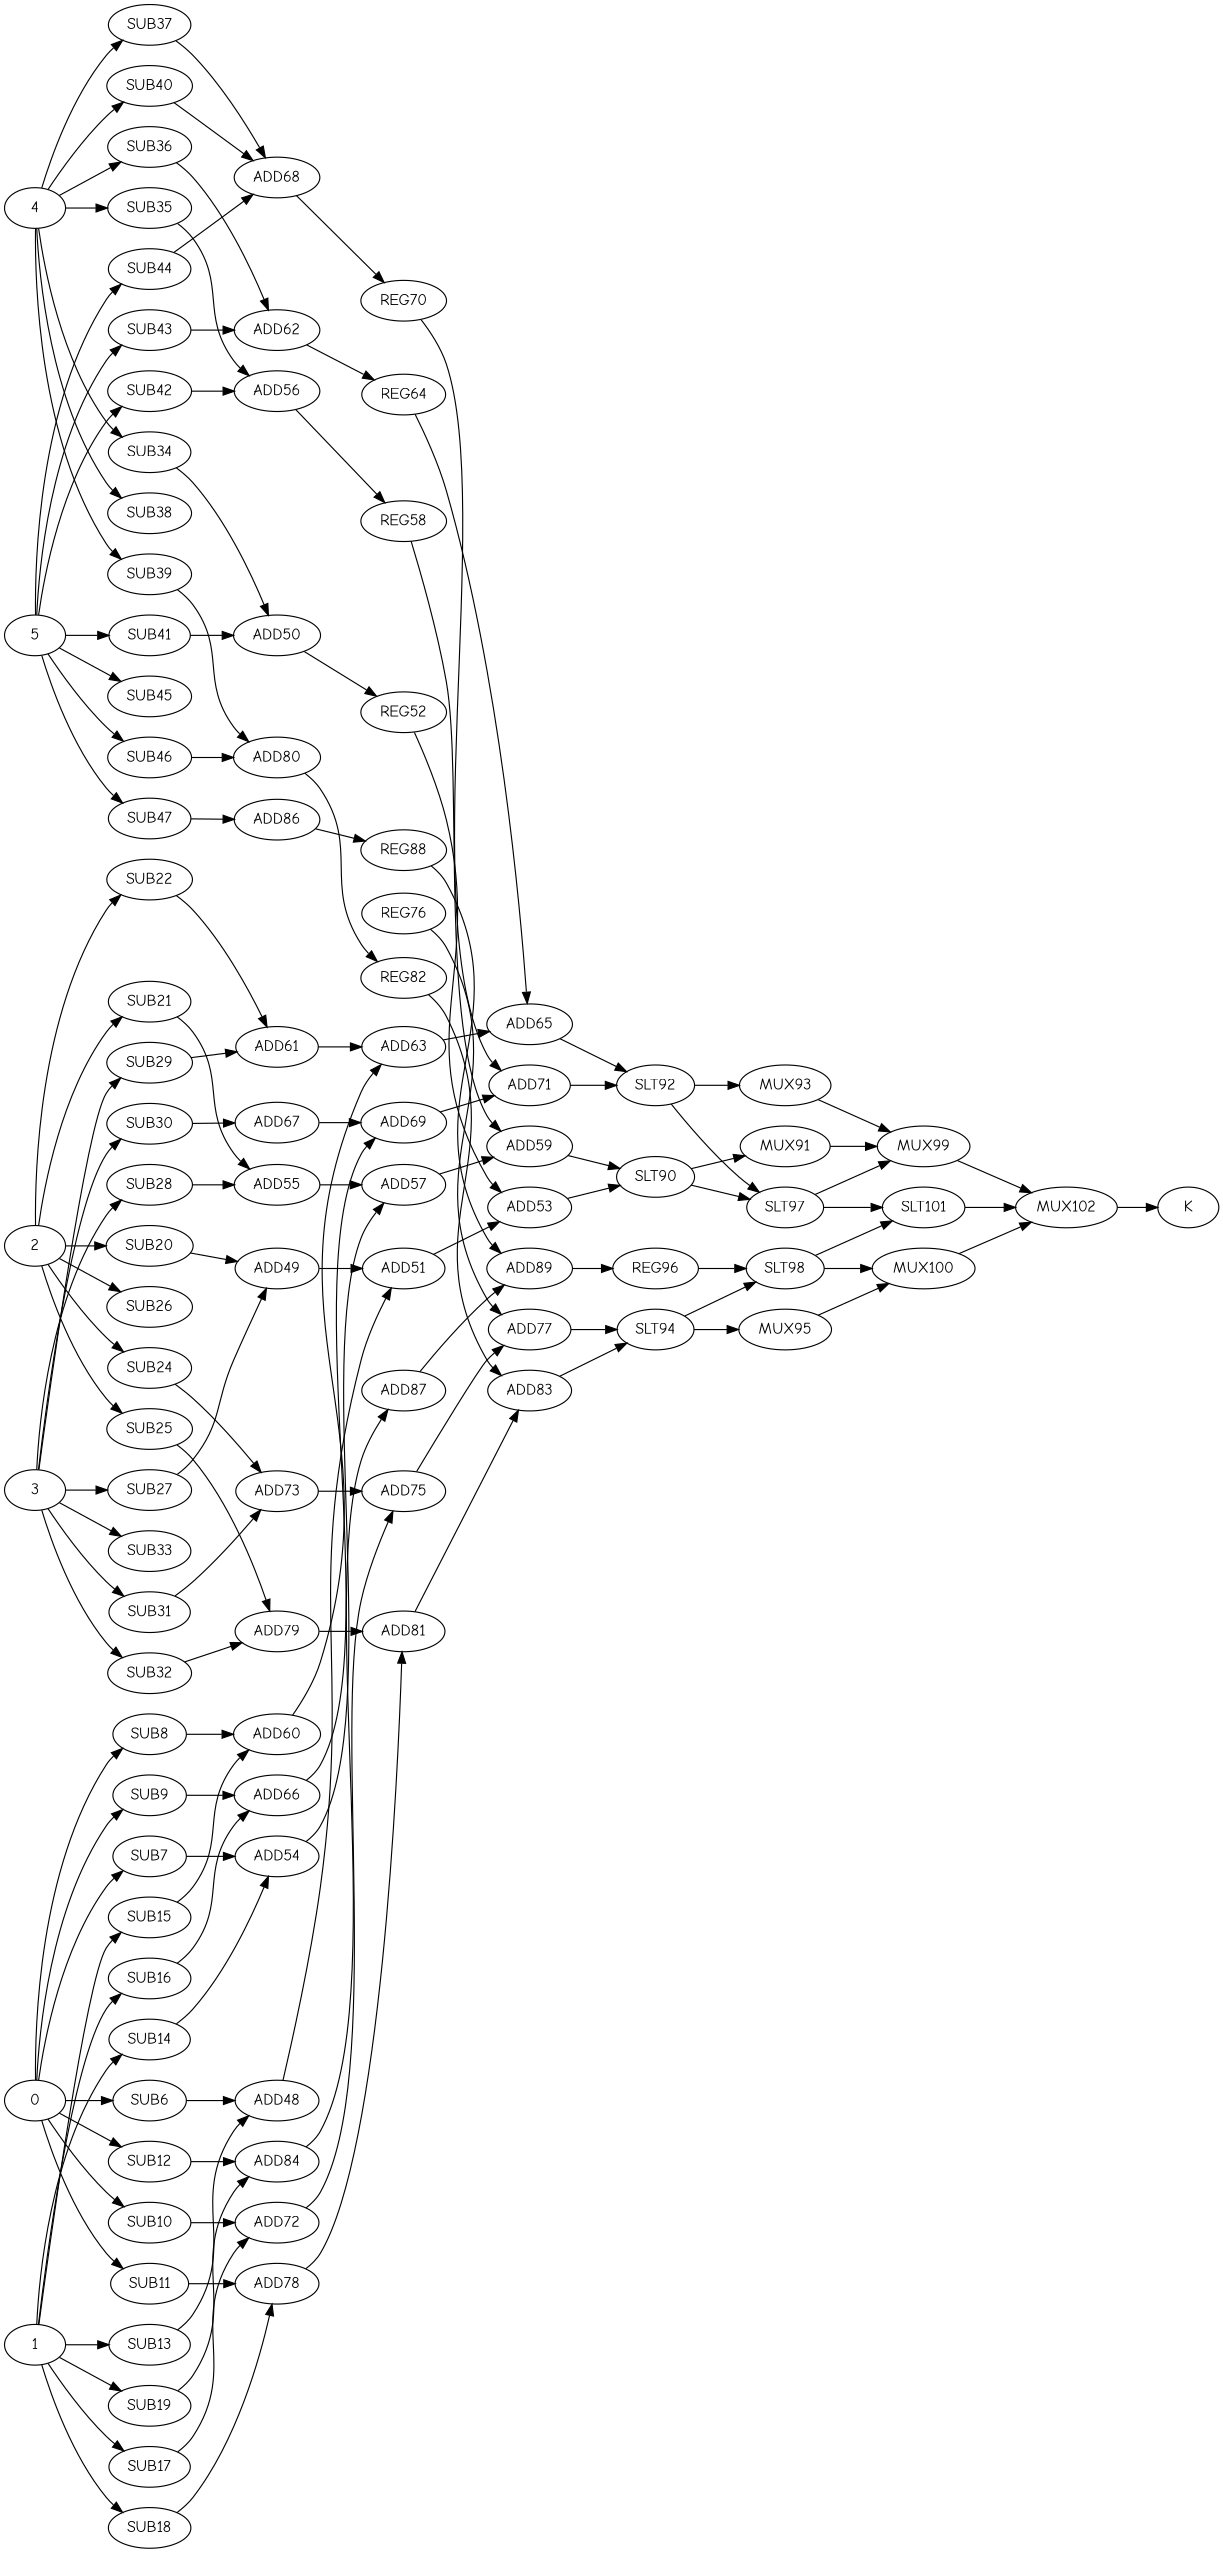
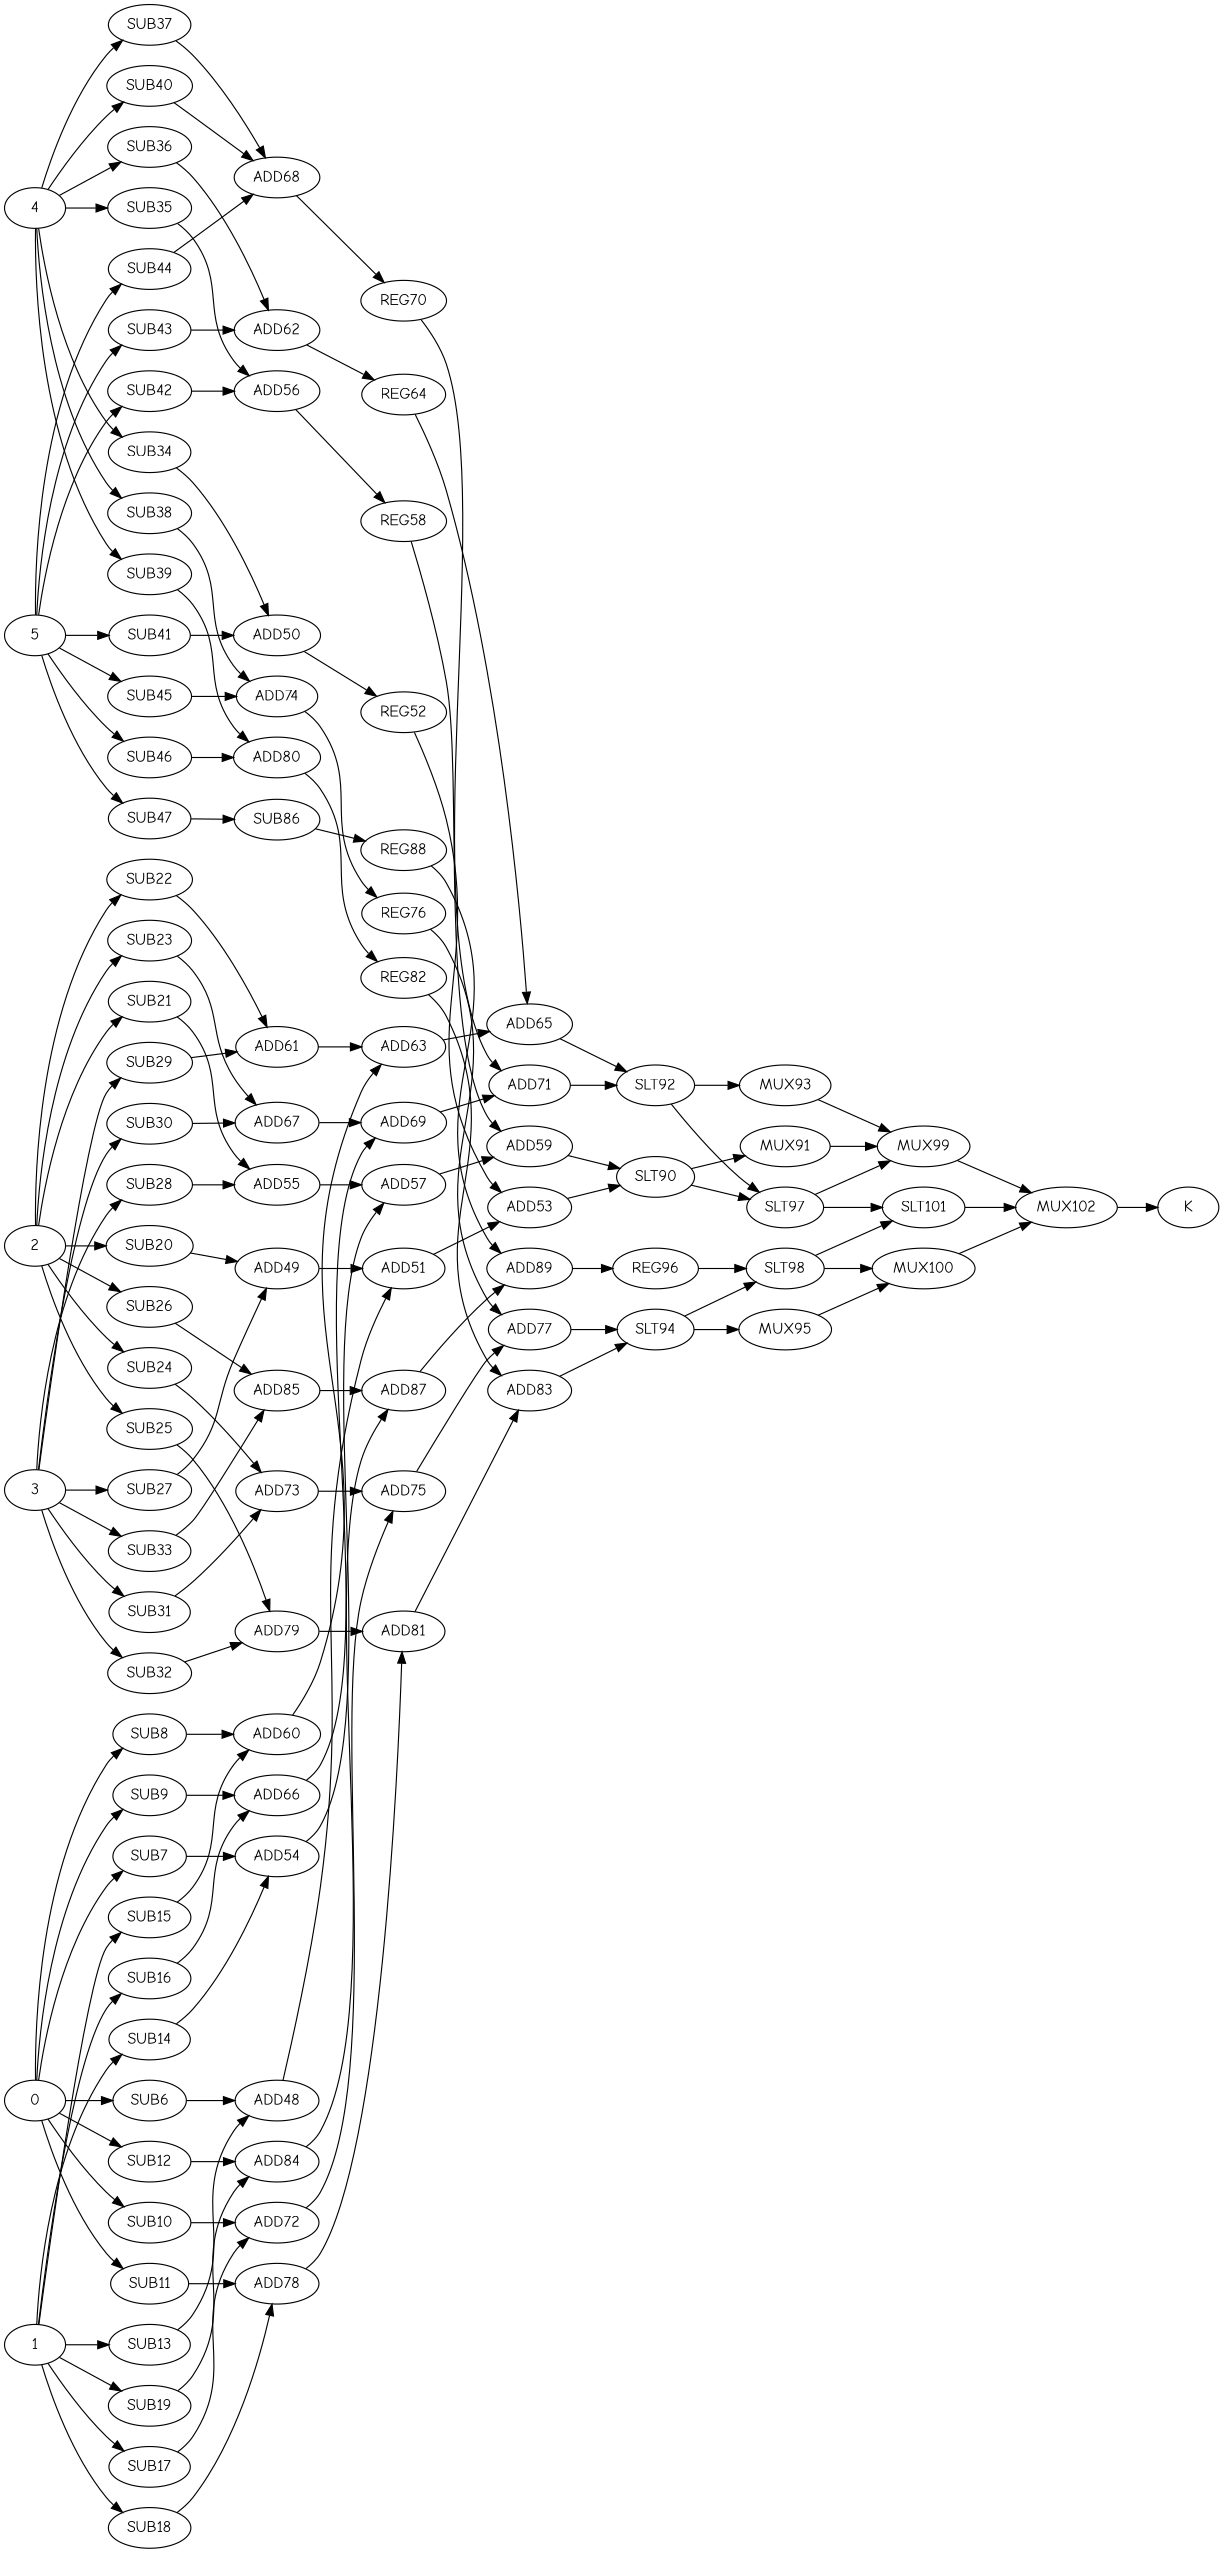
node "ADD74": added
node "ADD86": label "ADD86" -> "SUB86"
node "SUB23": added
node "ADD85": added
